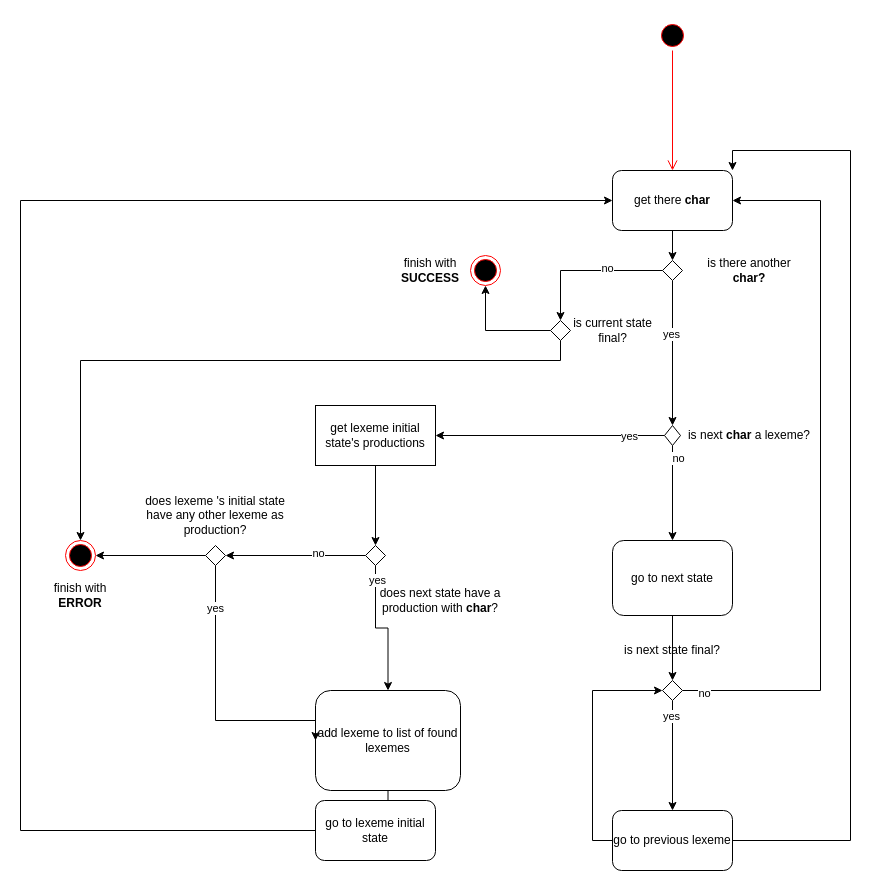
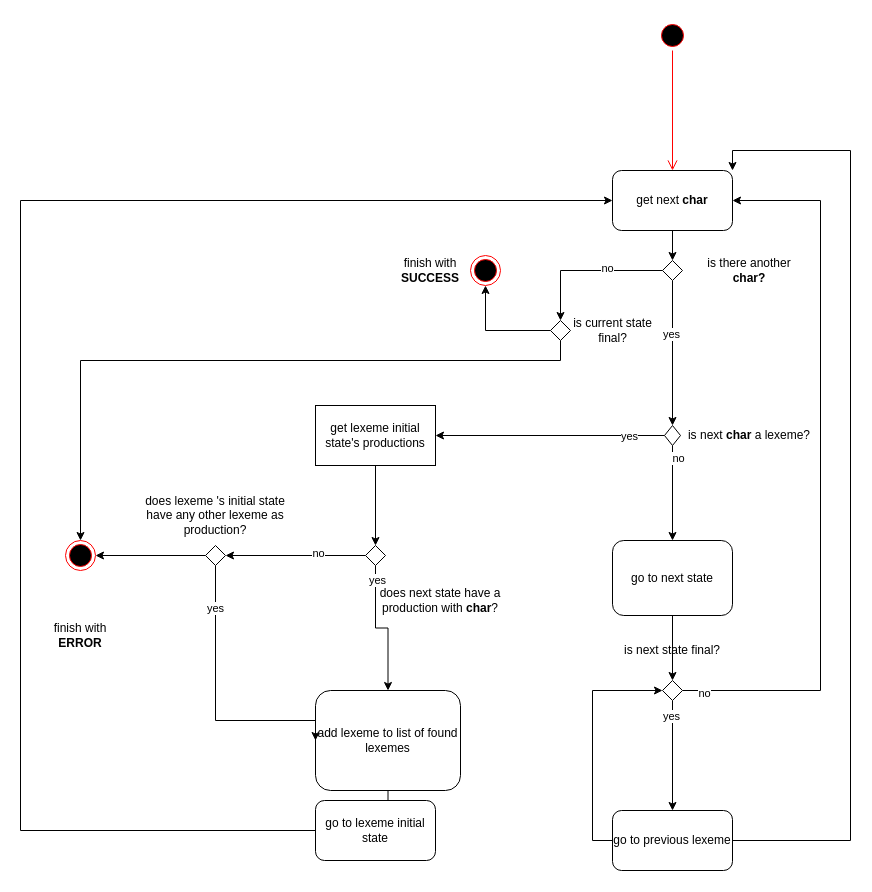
node "get there char": label "get there char" -> "get next char"
node "finish with ERROR": moved (81, 596) -> (81, 636)
